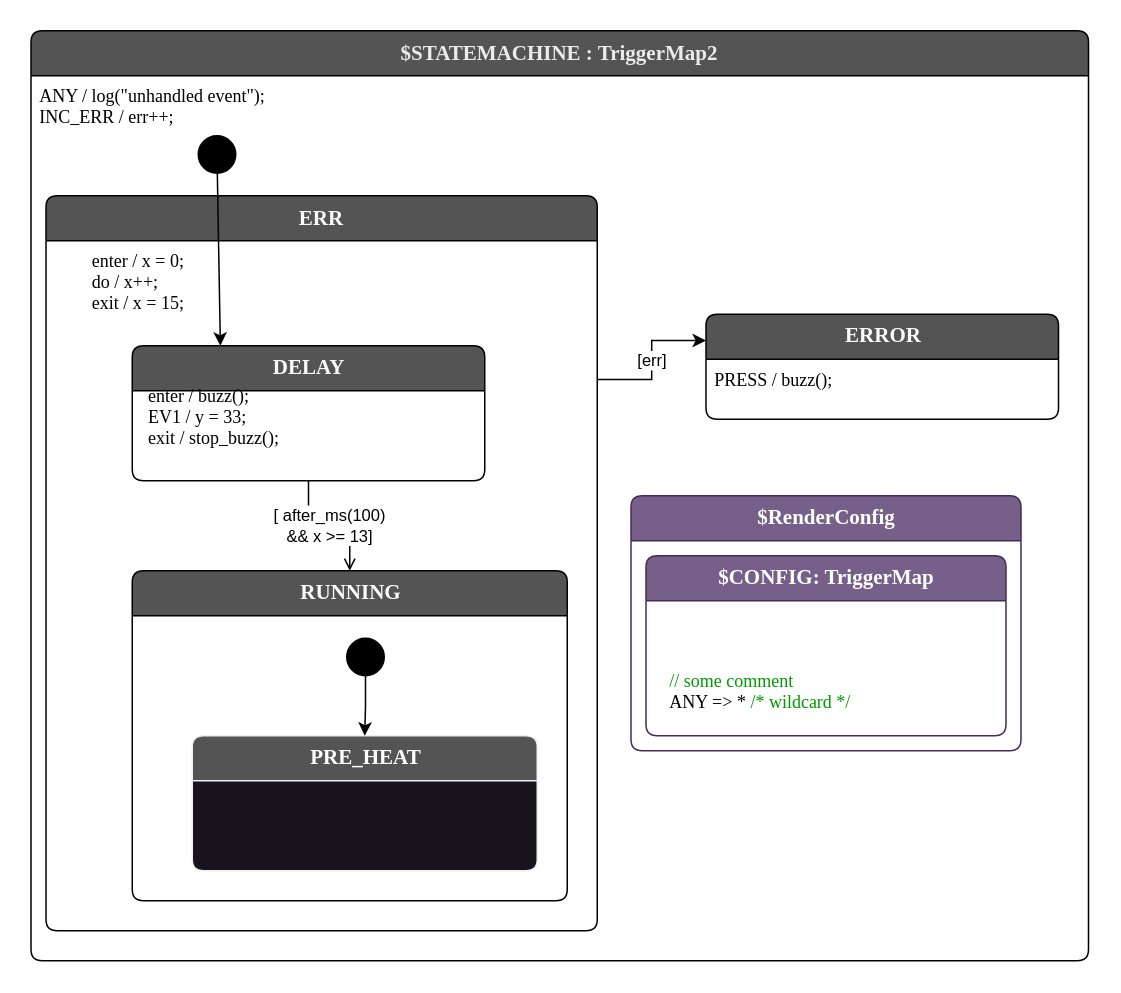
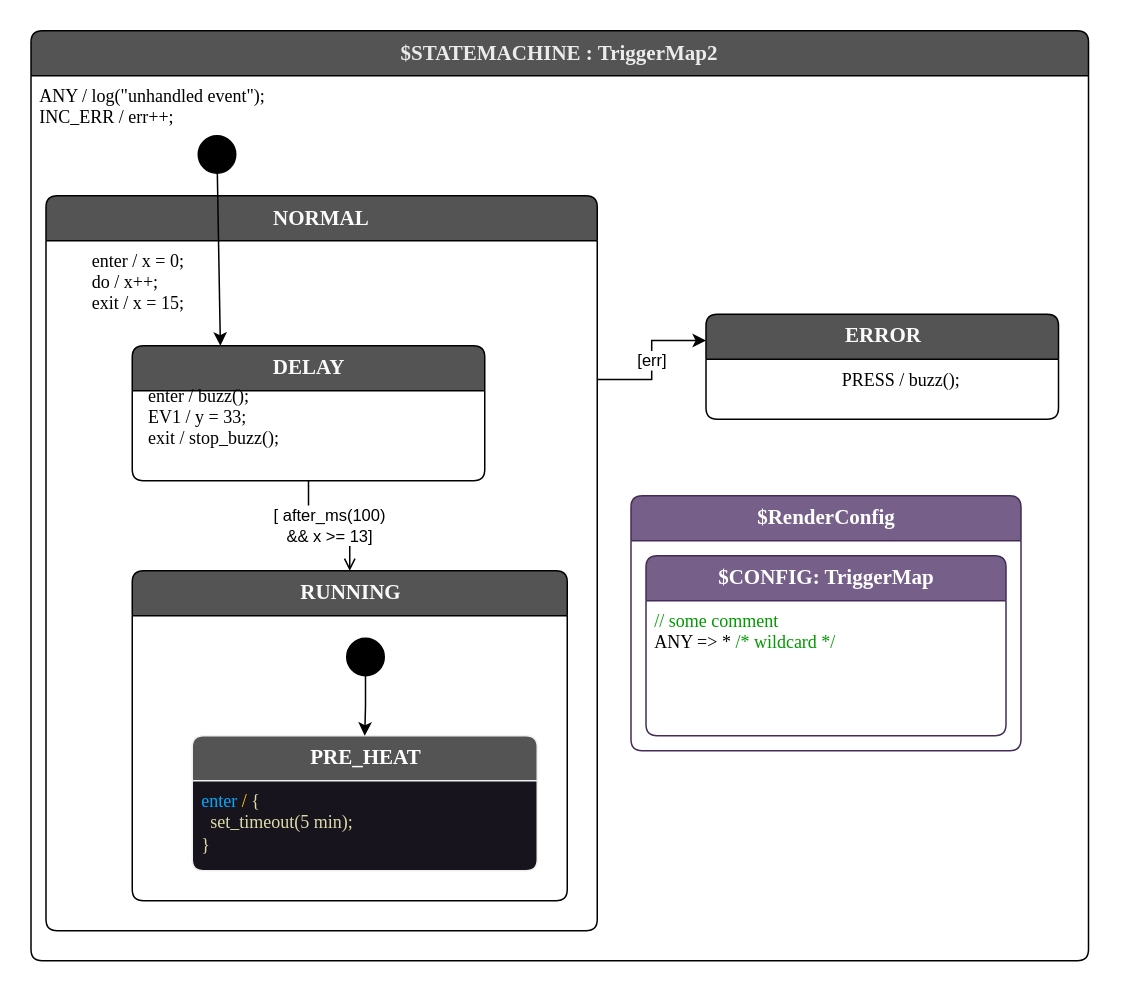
node "ERR": label "ERR" -> "NORMAL"
node "PRESS / buzz();": moved (803, 382) -> (931, 382)
node "// some comment ANY => * /* wildcard */": moved (803, 691) -> (788, 631)
node "enter / { set_timeout(5 min); }": added
